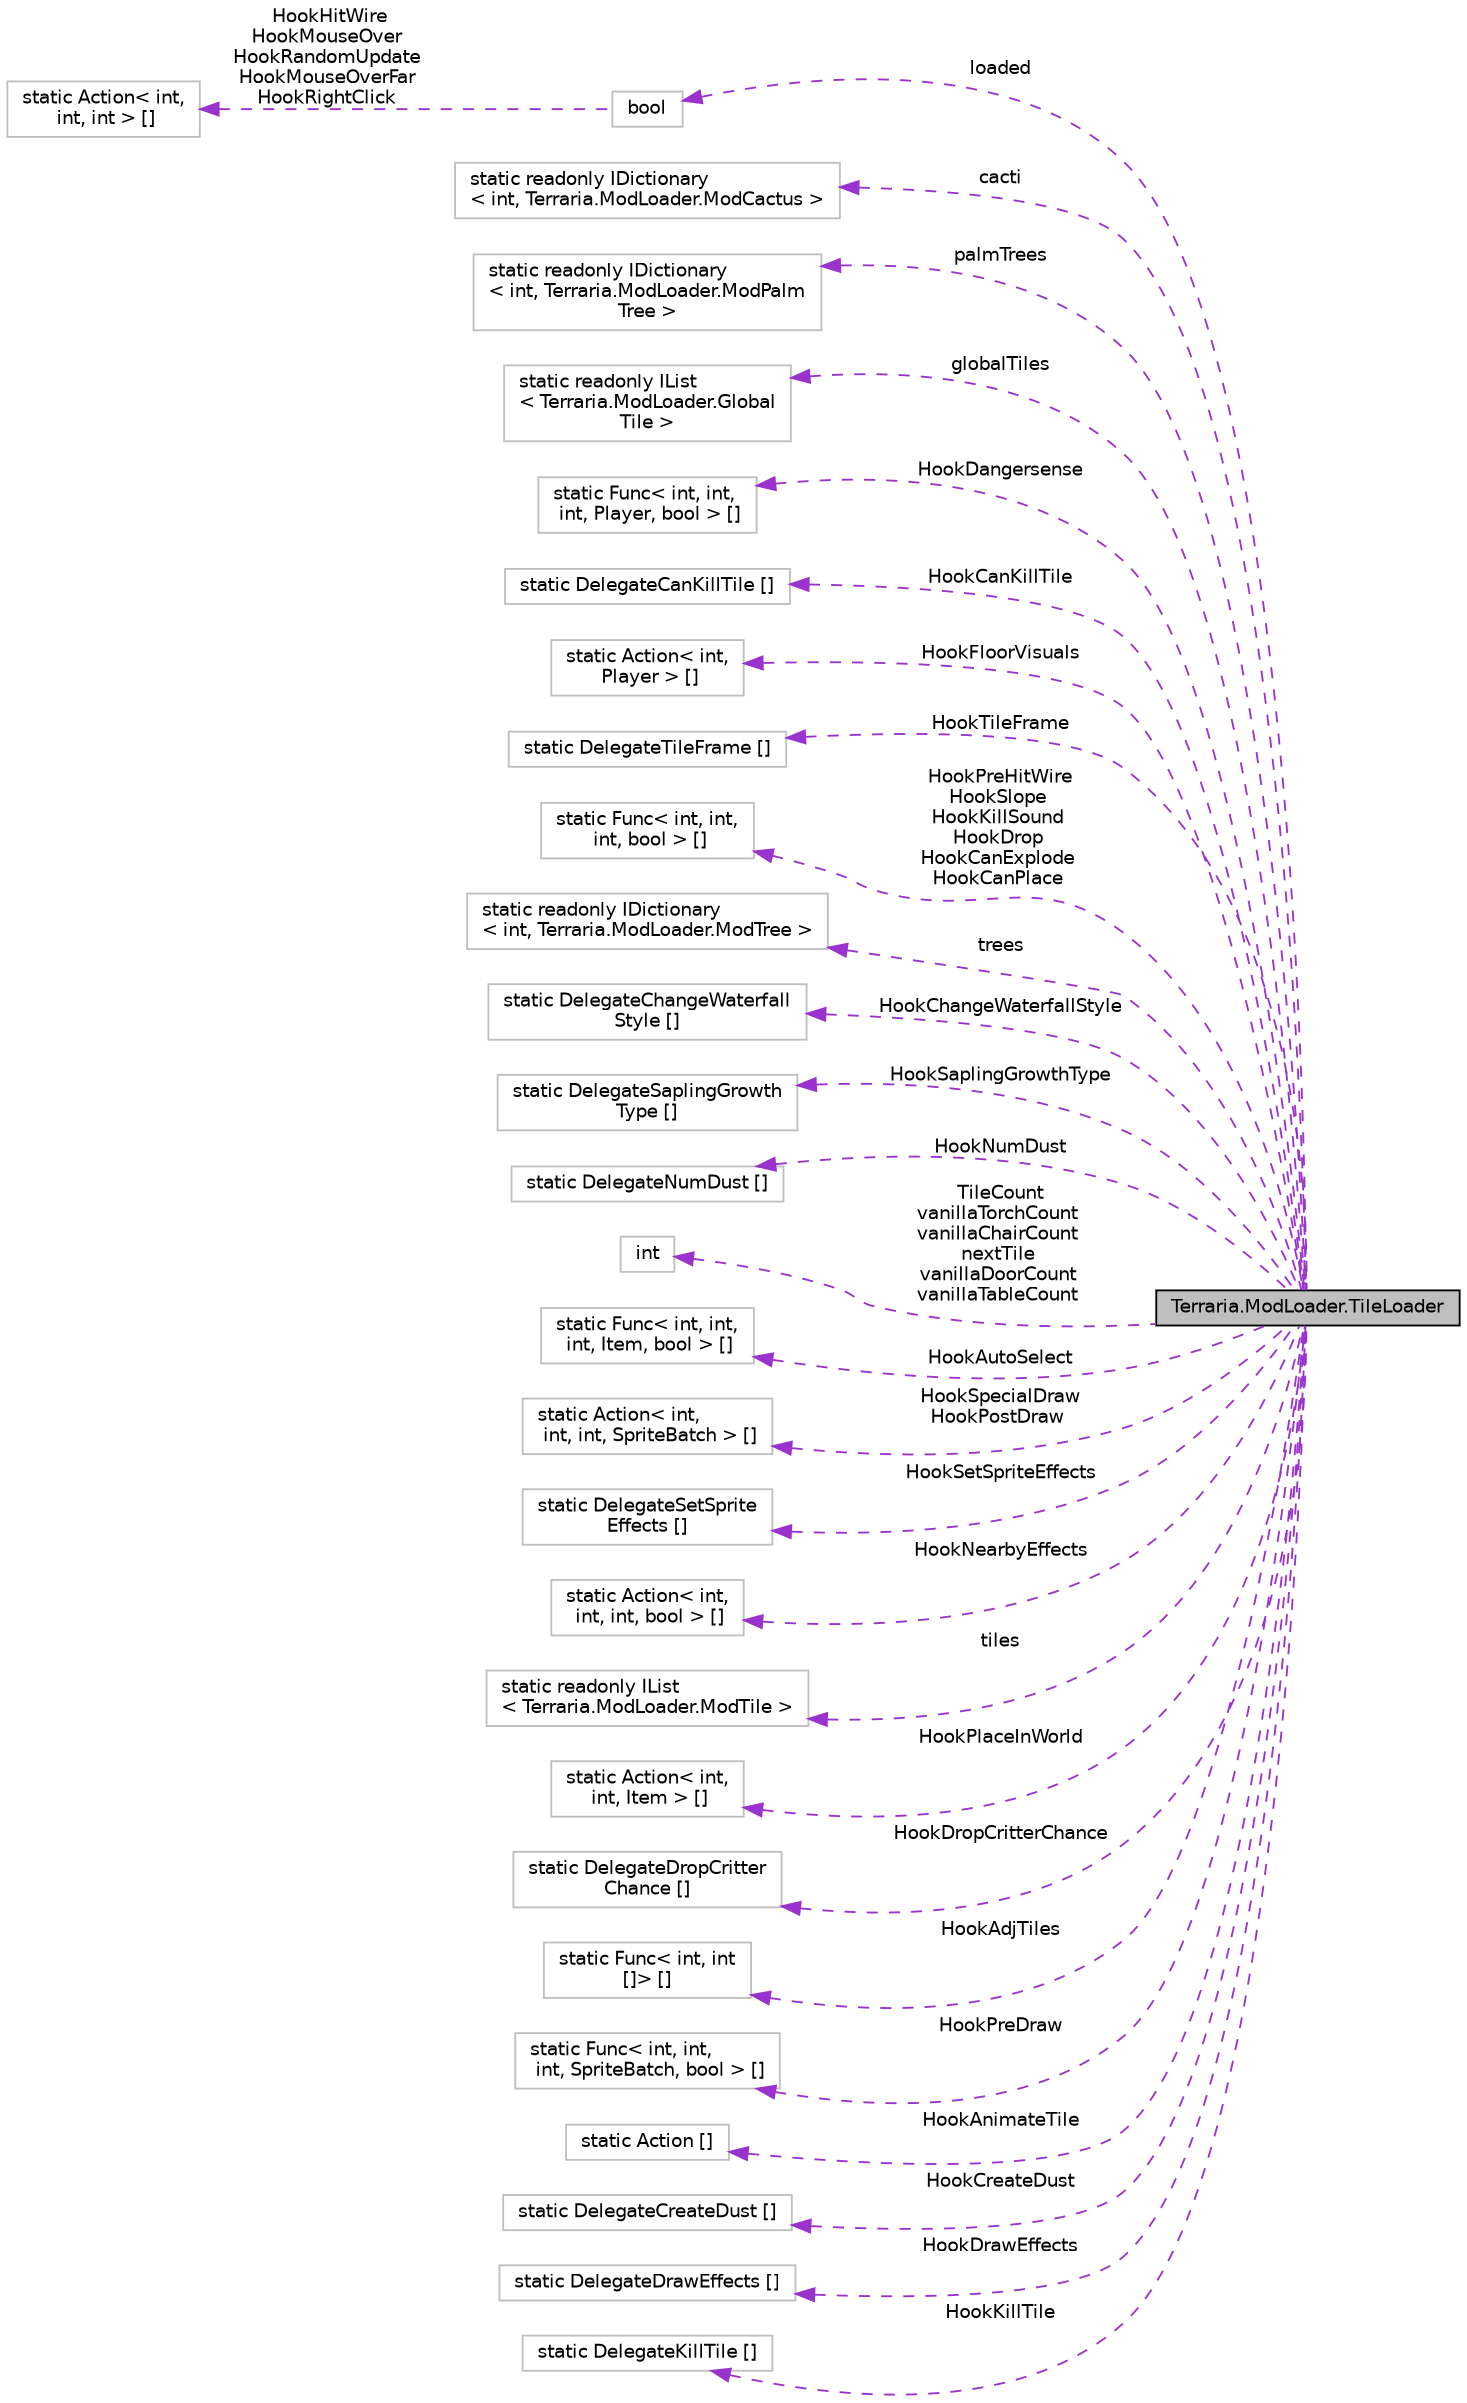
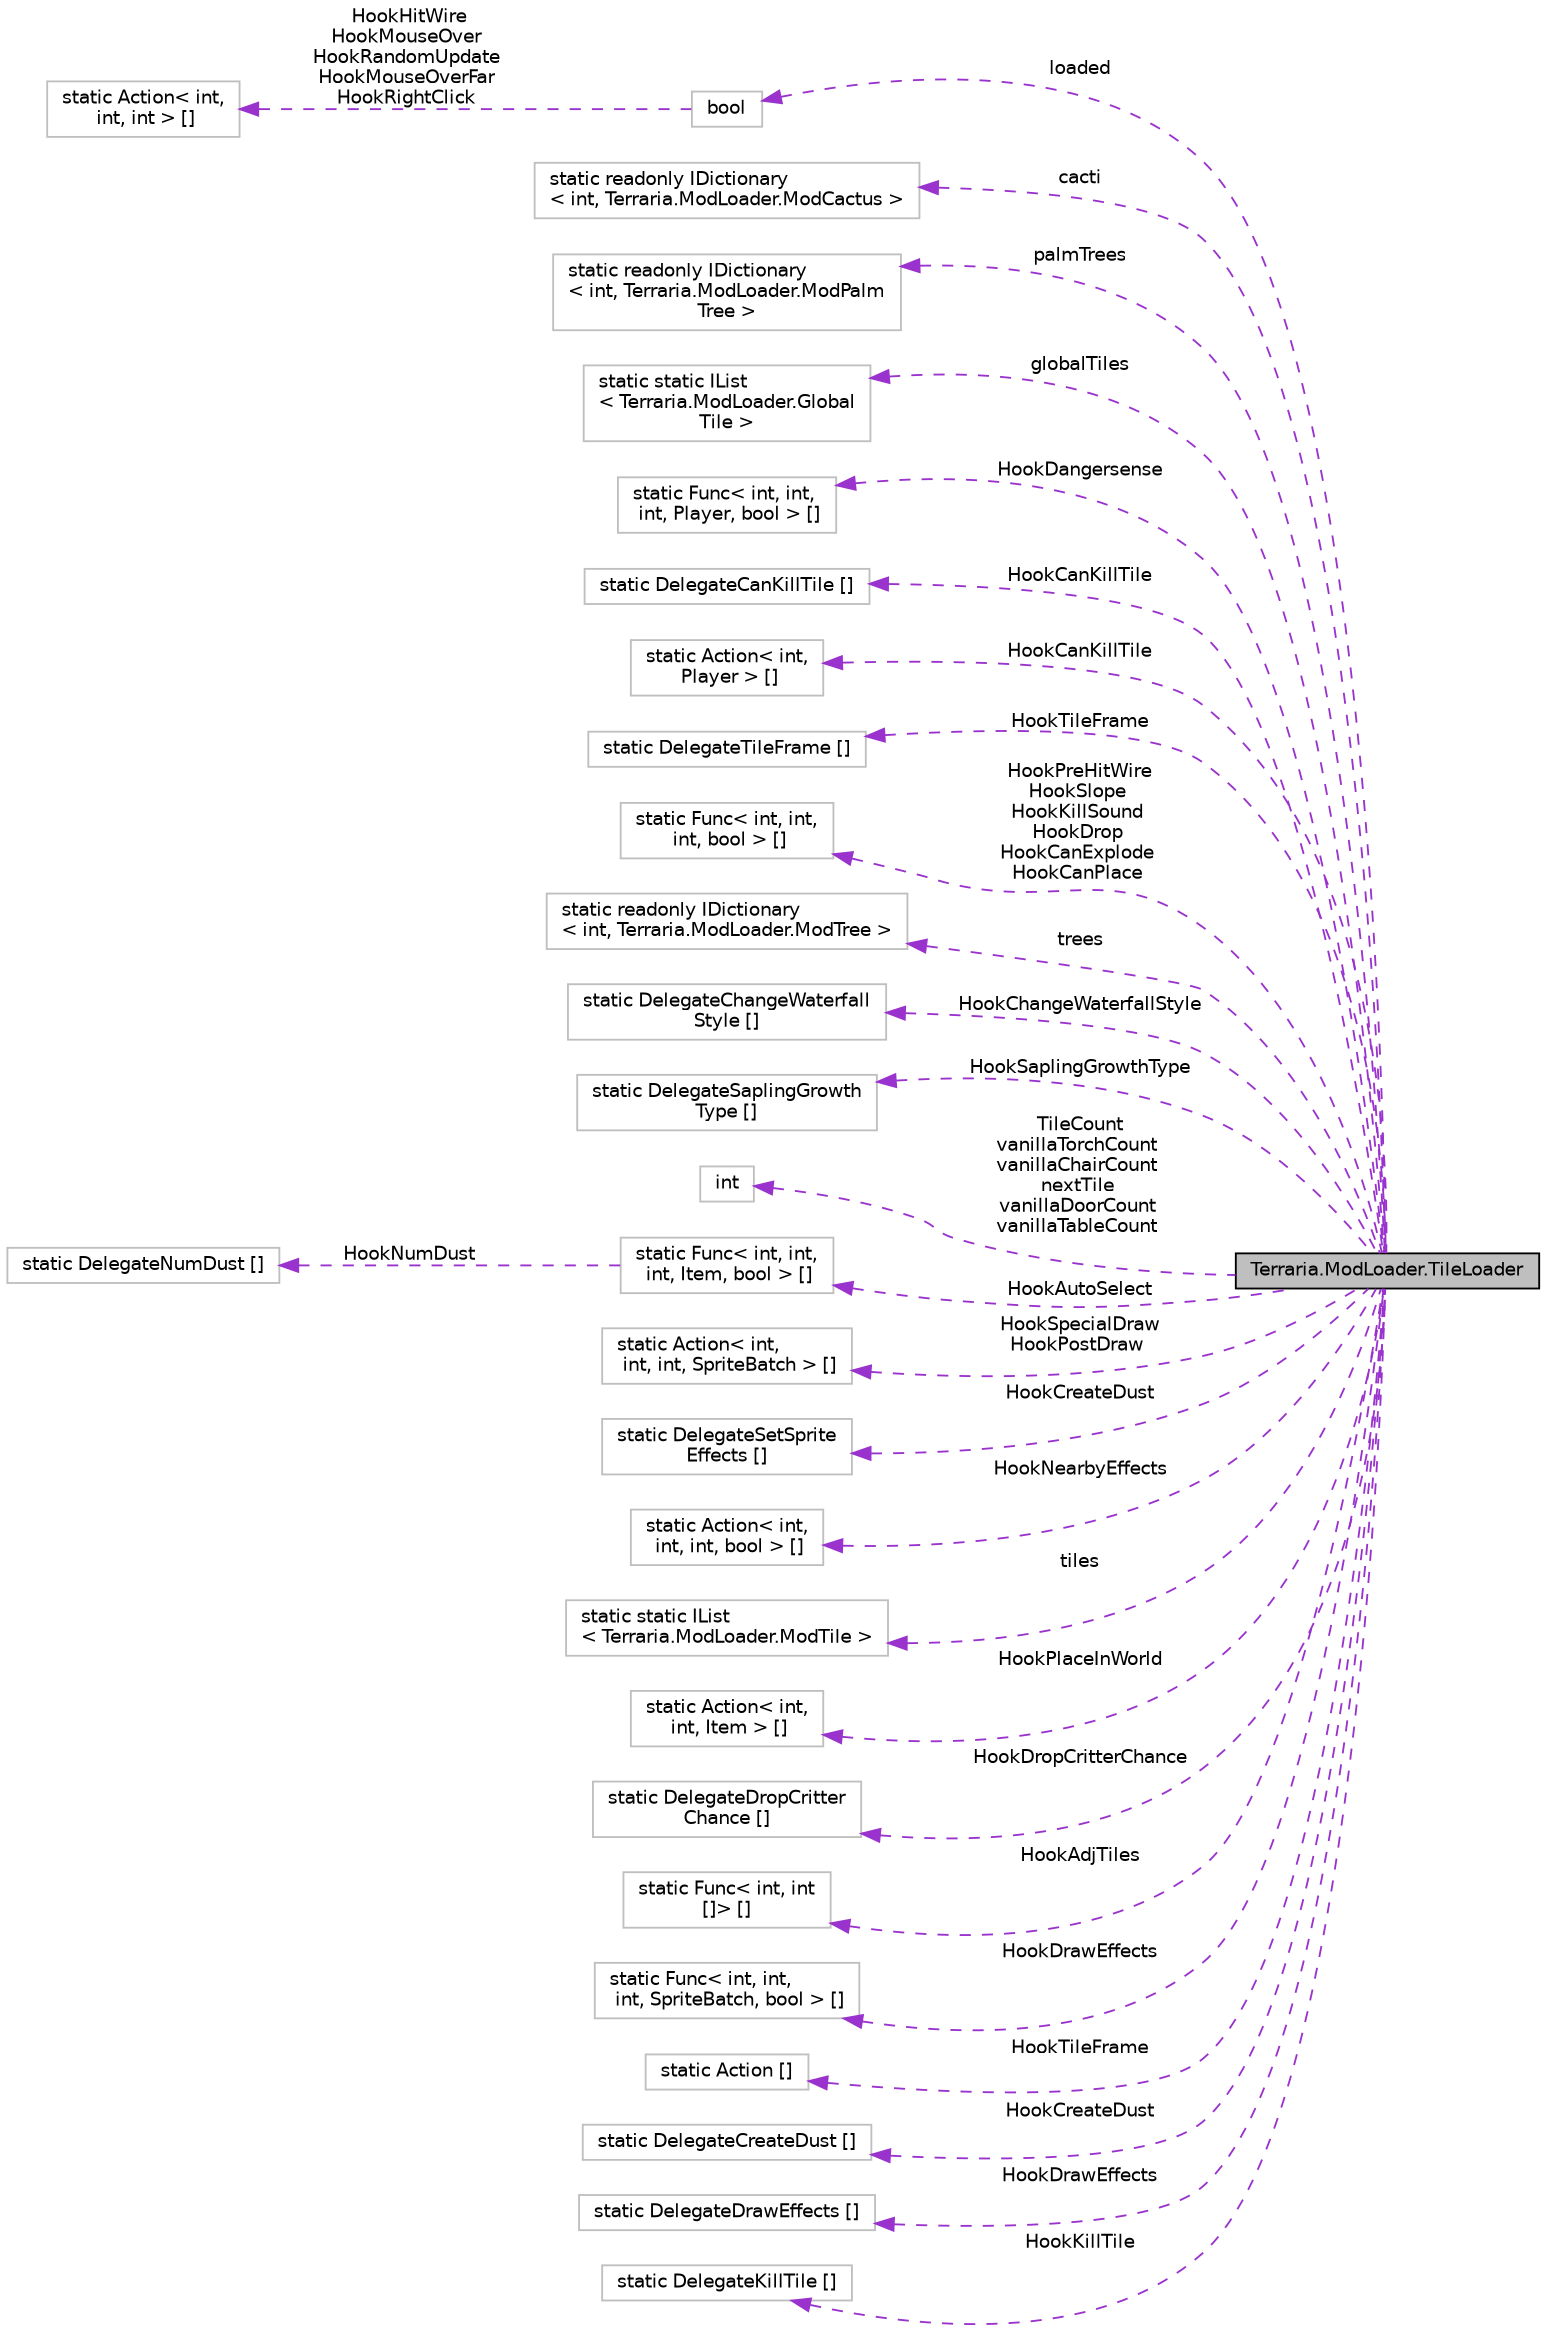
node "static readonly IList < Terraria.ModLoader.Global Tile >": label "static readonly IList < Terraria.ModLoader.Global Tile >" -> "static static IList < Terraria.ModLoader.Global Tile >"
edge "Terraria.ModLoader.TileLoader" -> "static Action< int, Player > []": label " HookFloorVisuals" -> " HookCanKillTile"
edge "Terraria.ModLoader.TileLoader" -> "static DelegateNumDust []": now "static Func< int, int, int, Item, bool > []" -> "static DelegateNumDust []"
edge "Terraria.ModLoader.TileLoader" -> "static DelegateSetSprite Effects []": label " HookSetSpriteEffects" -> " HookCreateDust"
node "static readonly IList < Terraria.ModLoader.ModTile >": label "static readonly IList < Terraria.ModLoader.ModTile >" -> "static static IList < Terraria.ModLoader.ModTile >"
edge "Terraria.ModLoader.TileLoader" -> "static Func< int, int, int, SpriteBatch, bool > []": label " HookPreDraw" -> " HookDrawEffects"
edge "Terraria.ModLoader.TileLoader" -> "static Action []": label " HookAnimateTile" -> " HookTileFrame"
